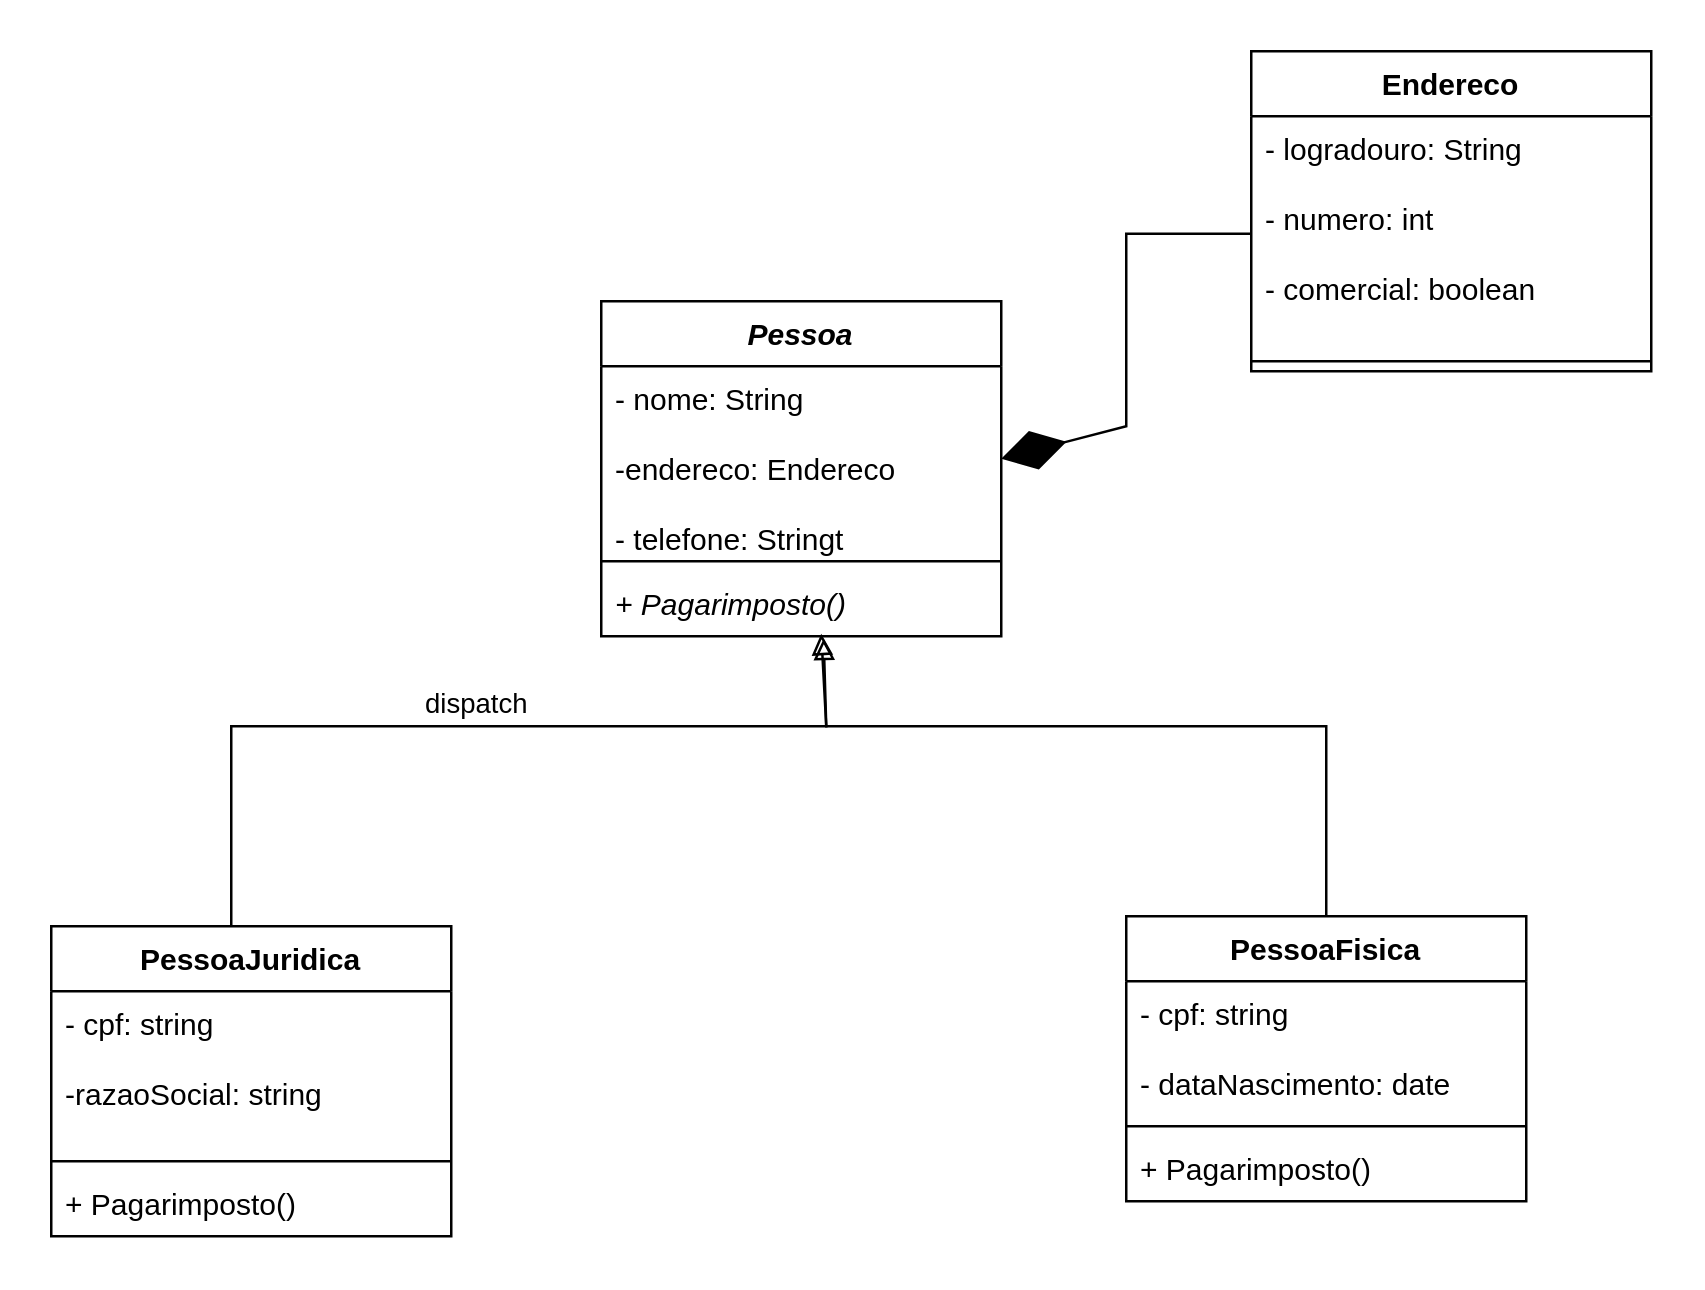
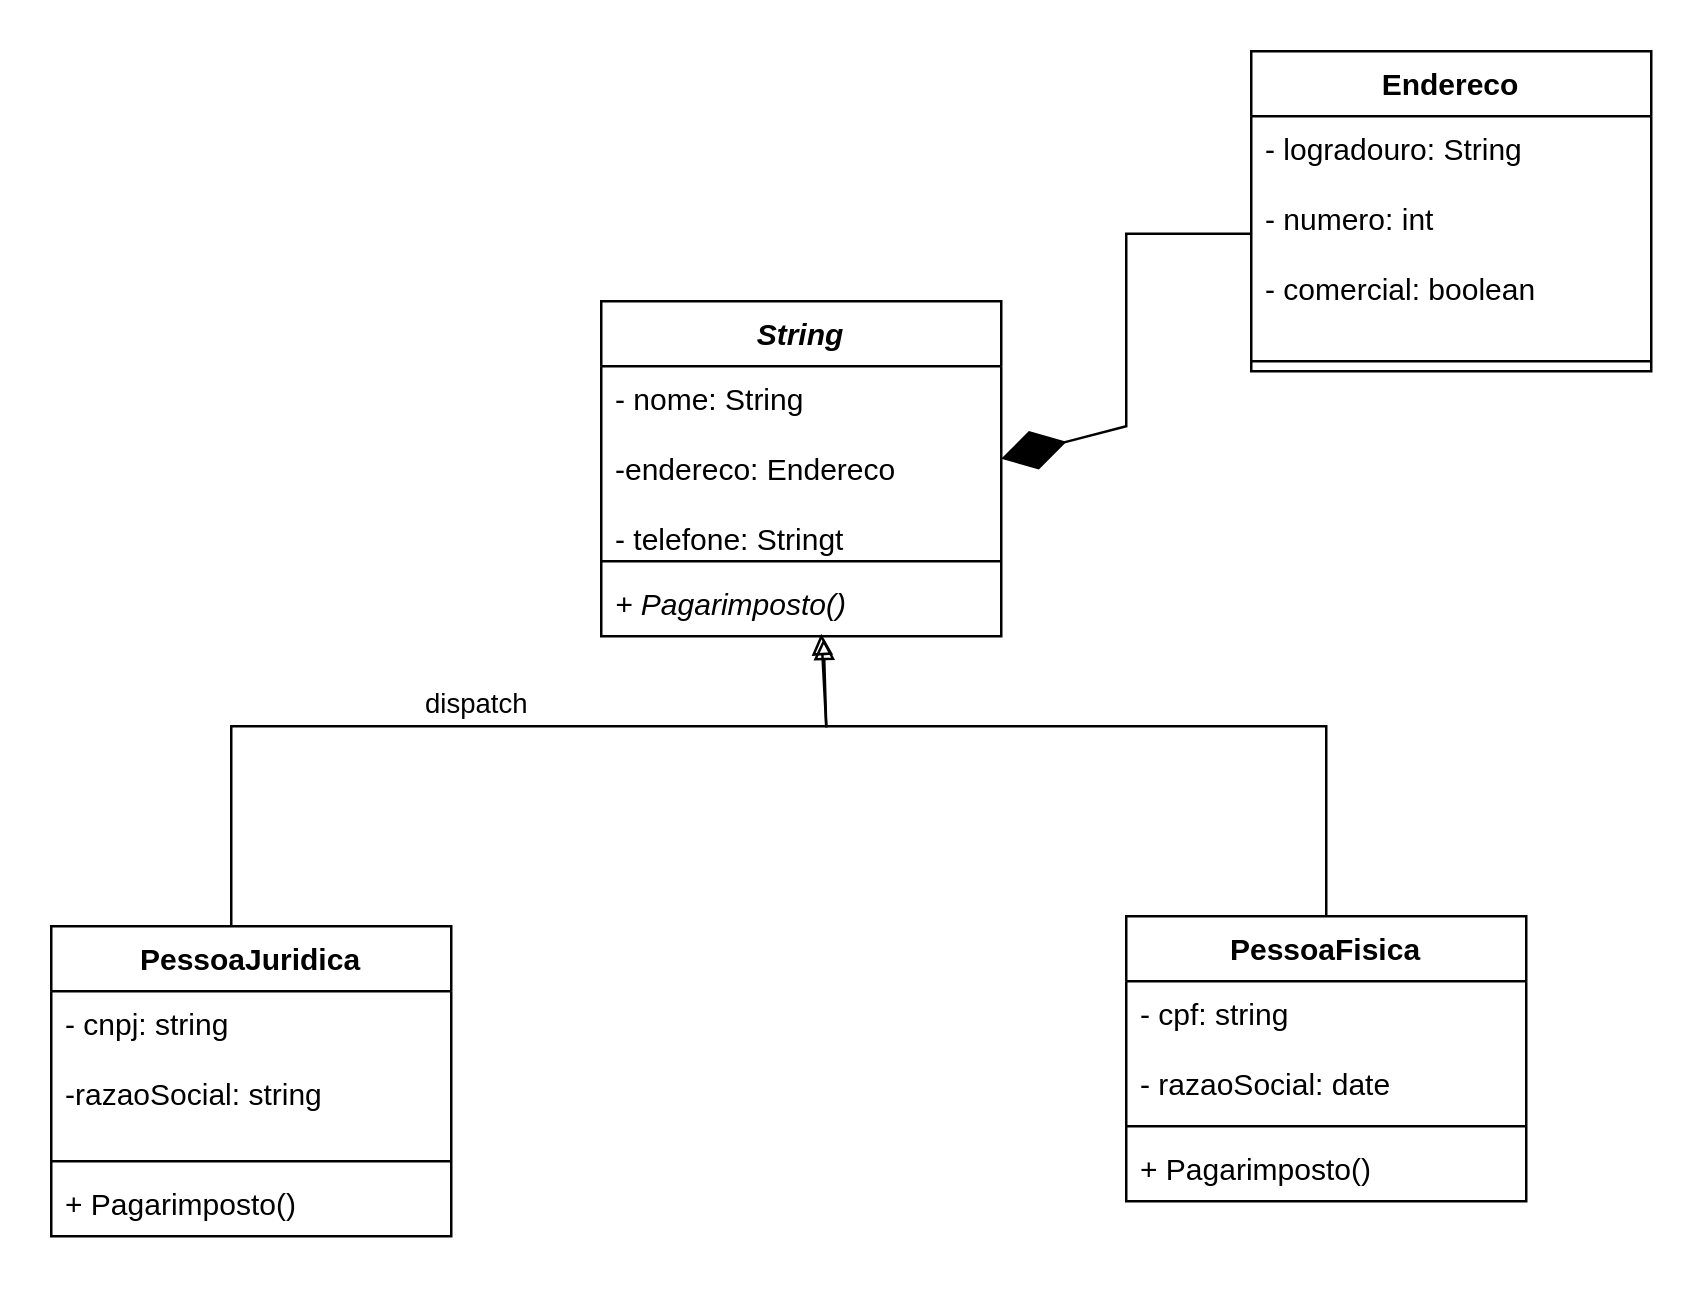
node "Pessoa": label "Pessoa" -> "String"
node "- cpf: string - dataNascimento: date": label "- cpf: string - dataNascimento: date" -> "- cpf: string - razaoSocial: date"
node "- cpf: string -razaoSocial: string": label "- cpf: string -razaoSocial: string" -> "- cnpj: string -razaoSocial: string"
